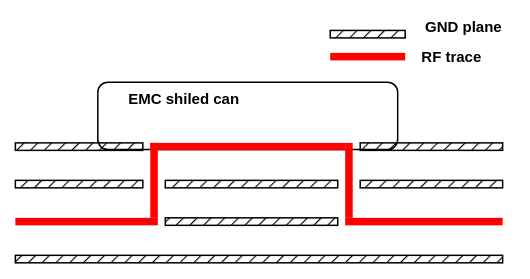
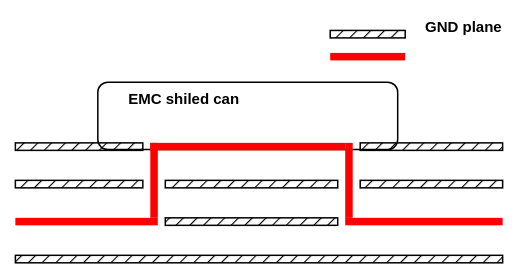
node "RF trace": removed
